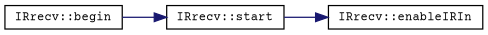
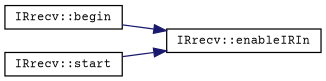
edge "IRrecv::begin" -> "IRrecv::start": now "IRrecv::begin" -> "IRrecv::enableIRIn"
